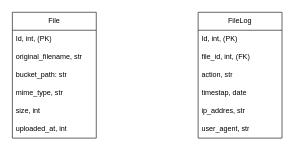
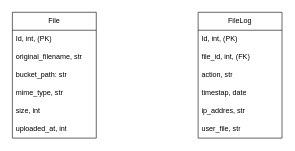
node "user_agent, str": label "user_agent, str" -> "user_file, str"
